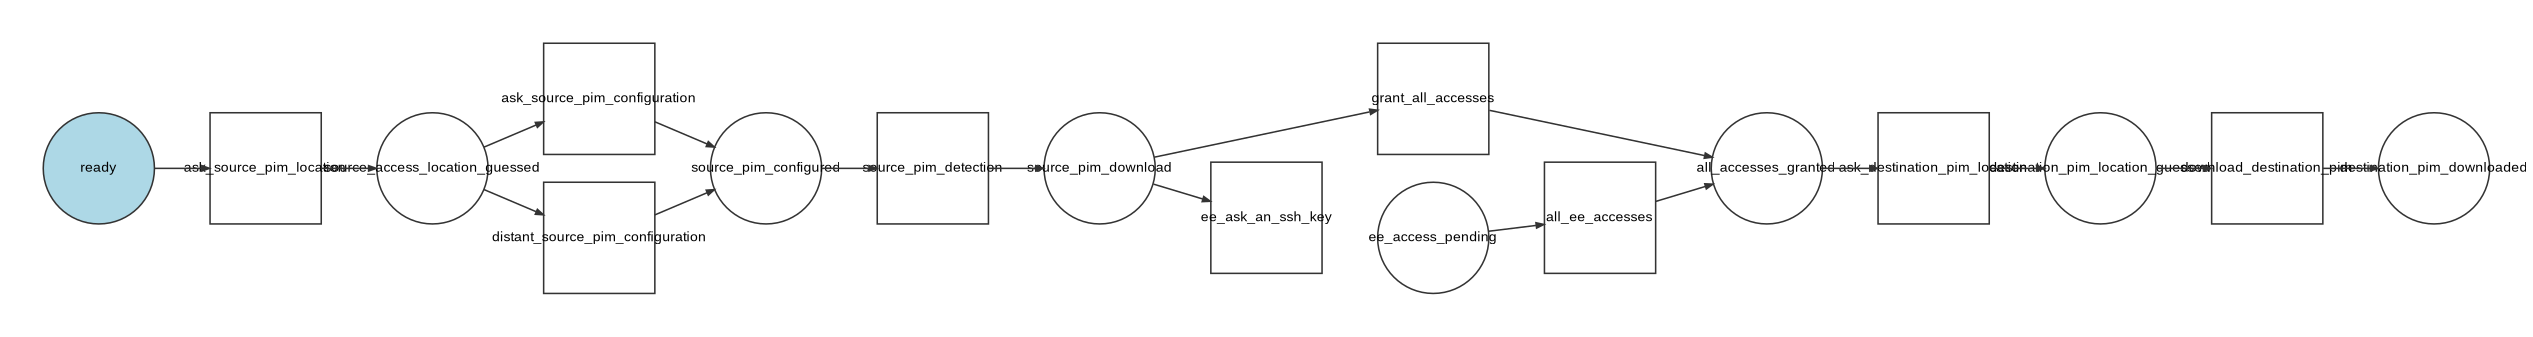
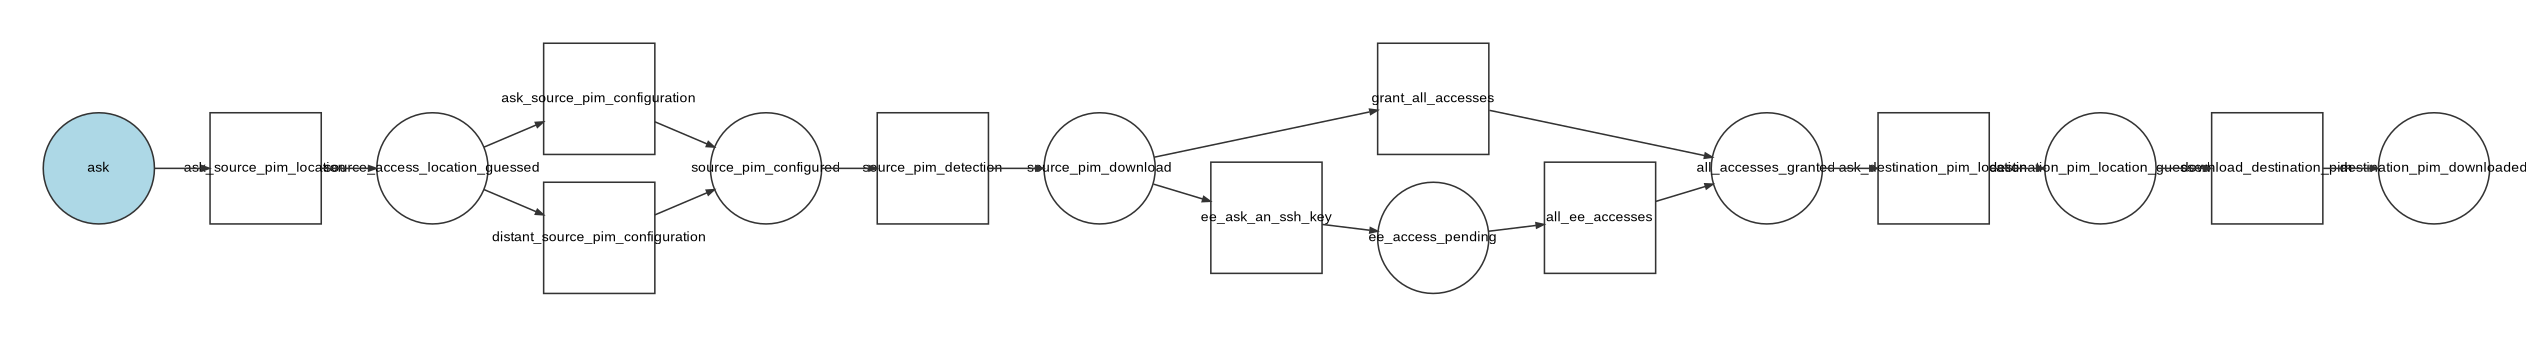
node "ready": label "ready" -> "ask"
edge "ee_ask_an_ssh_key" -> "ee_access_pending": added
